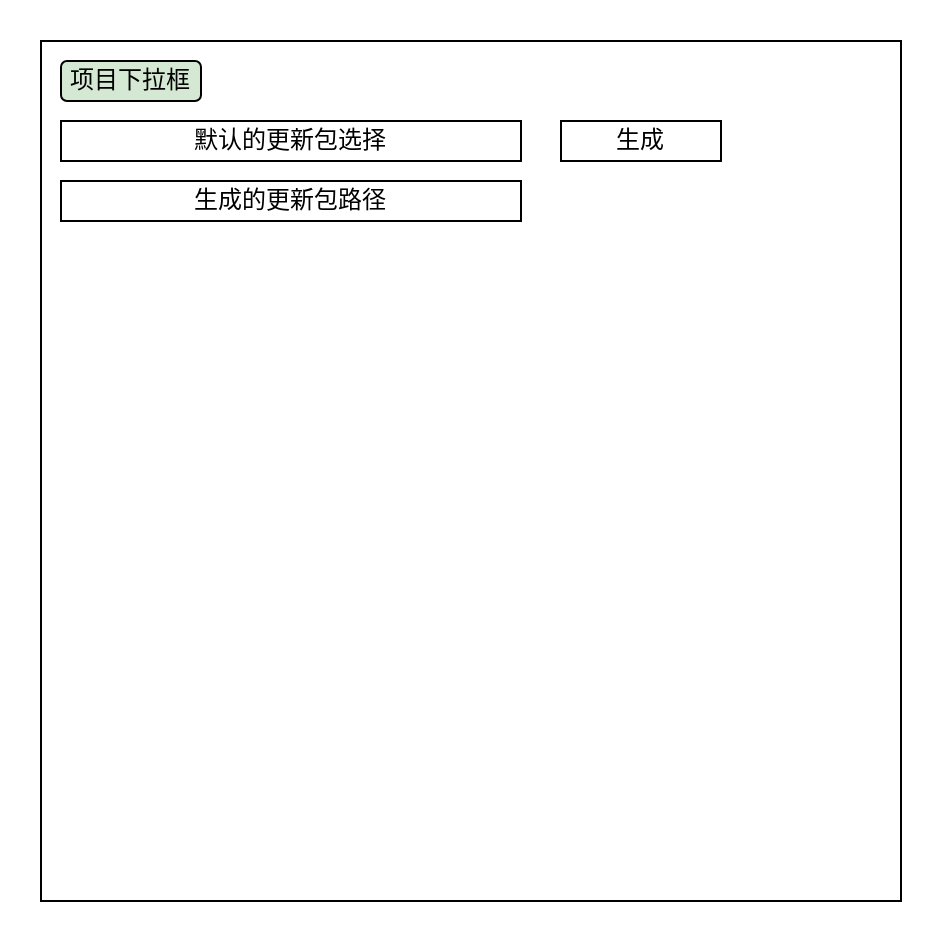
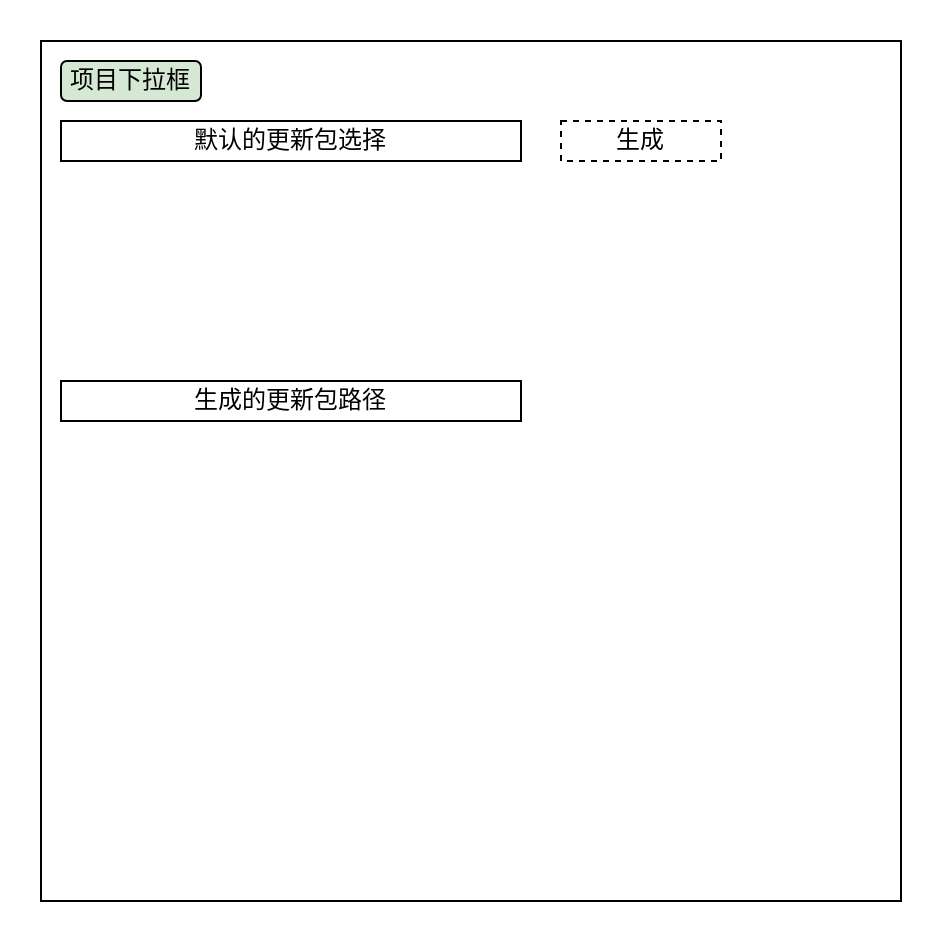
node "生成": style solid -> dashed
node "生成的更新包路径": moved (291, 201) -> (291, 401)
